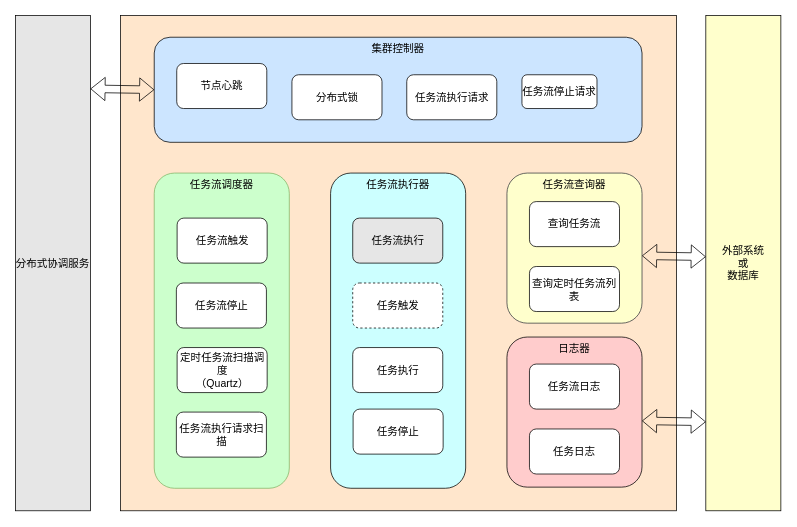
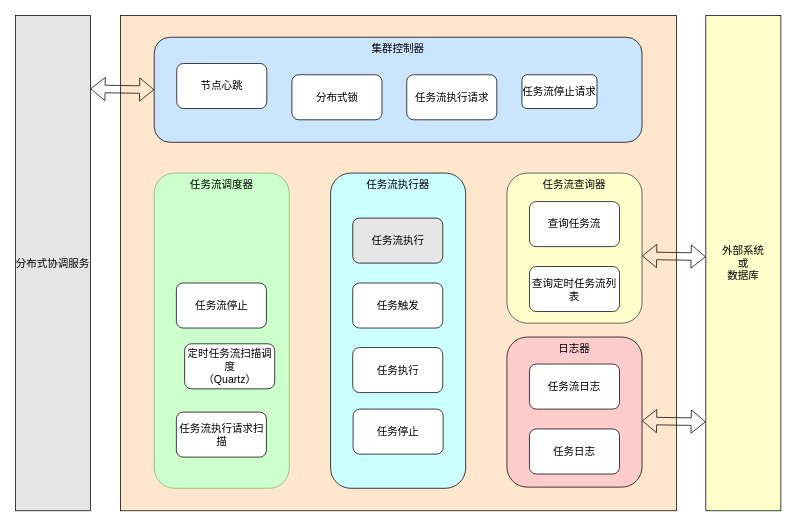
node "任务流触发": removed
node "任务触发": style dashed -> solid
node "定时任务流扫描调度（Quartz）": moved (222, 370) -> (230, 366)
